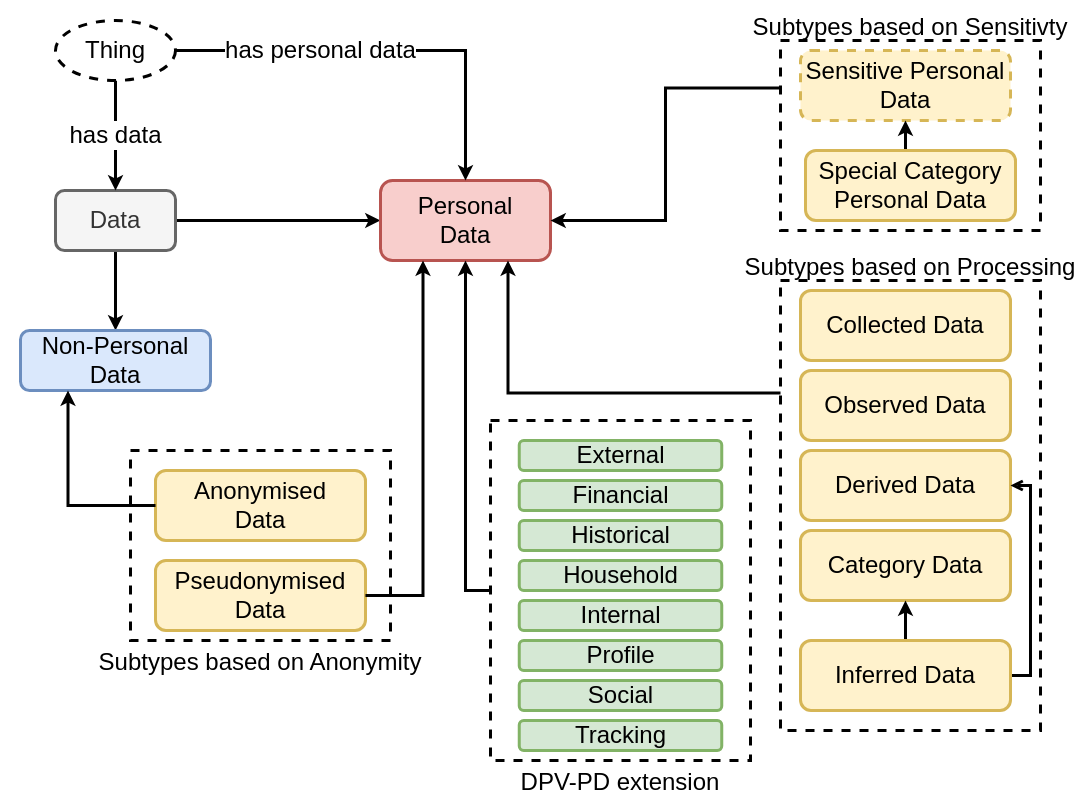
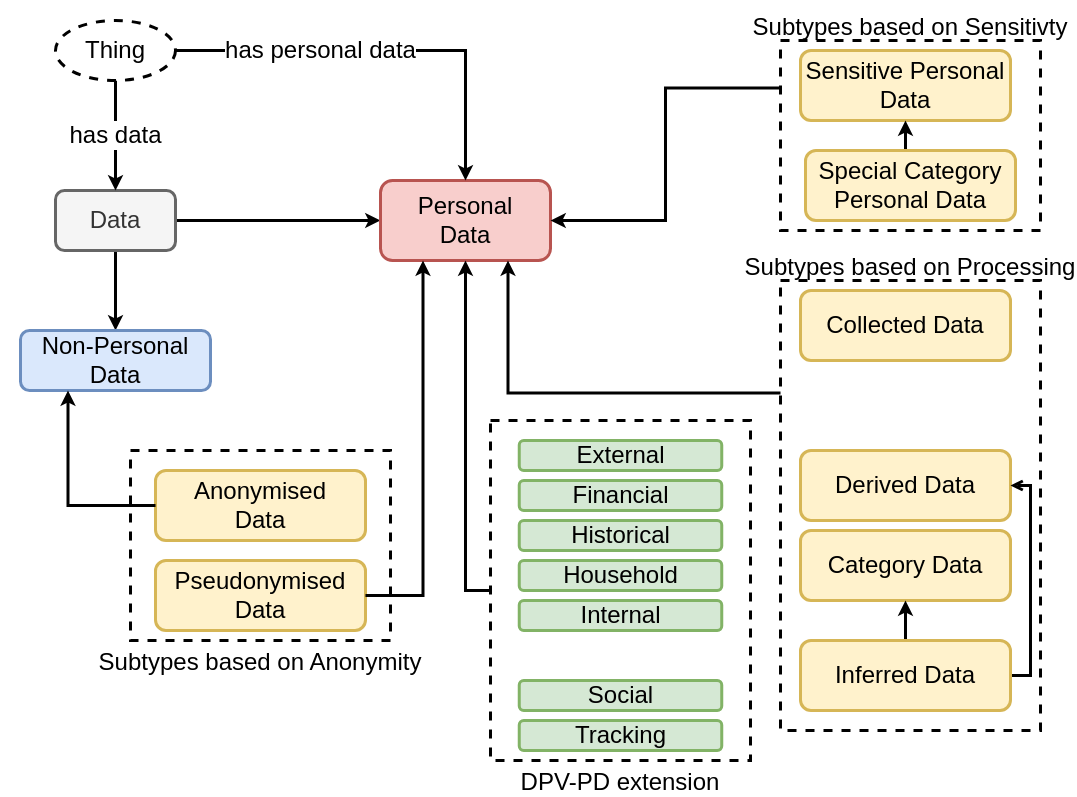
node "Sensitive Personal Data": style dashed -> solid
node "Observed Data": removed
node "Profile": removed
